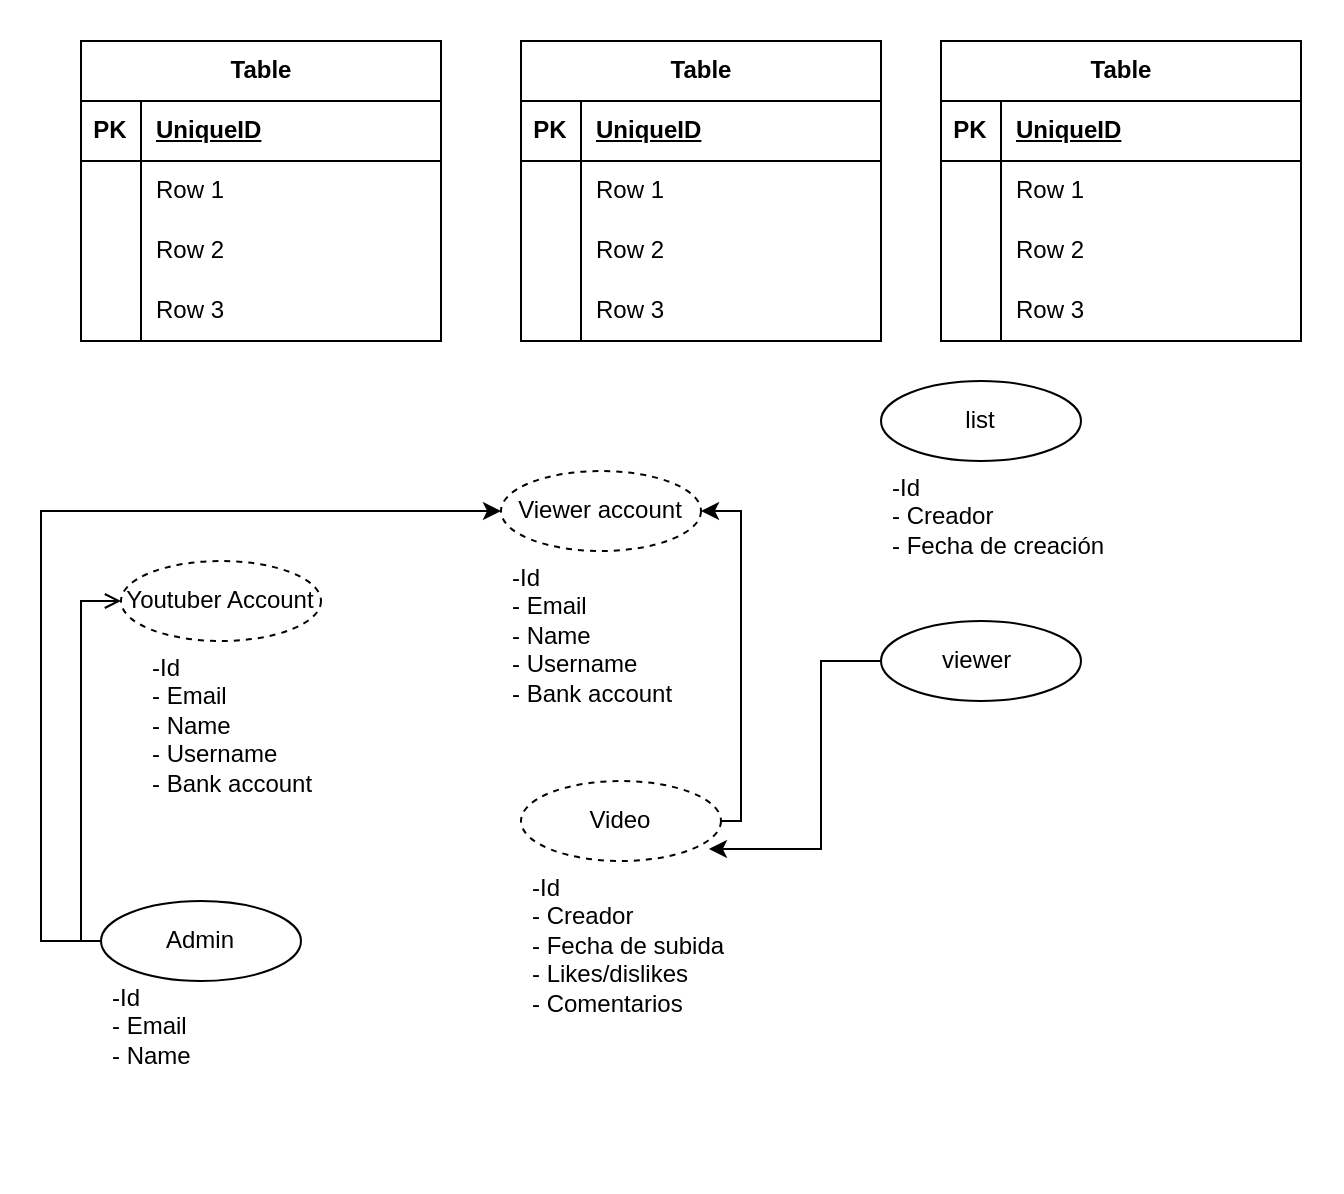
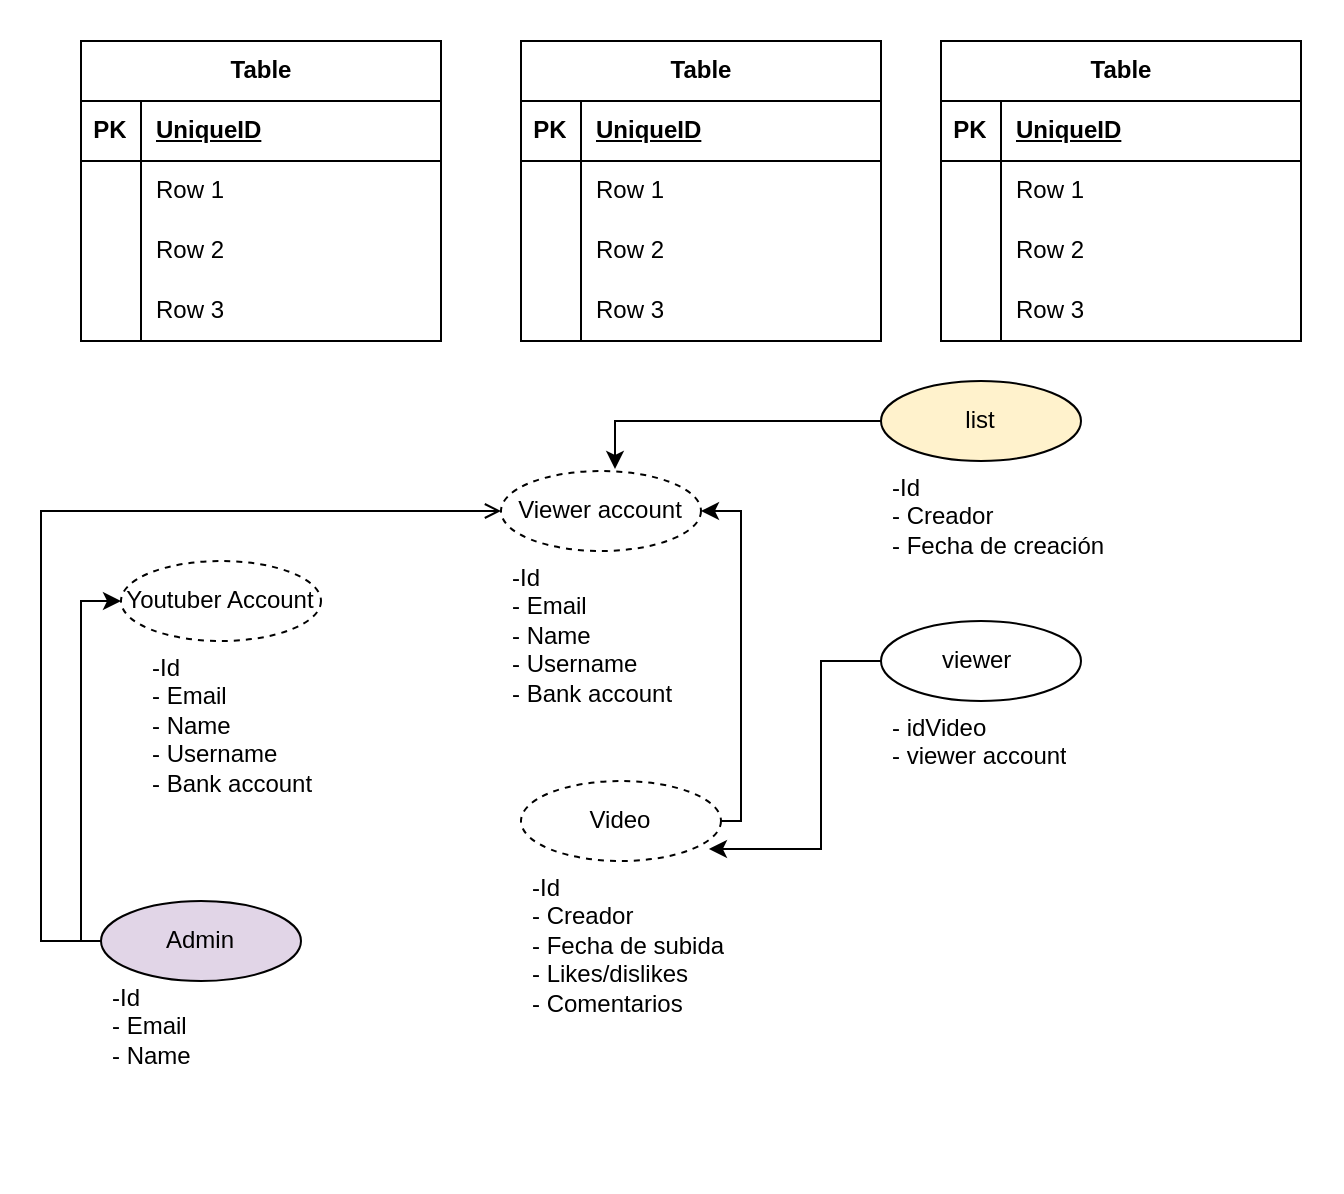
edge "list" -> "Viewer account": added
node "list": fillcolor #ffffff -> #fff2cc
edge "Admin" -> "Viewer account": arrowhead classic -> open
edge "Admin" -> "Youtuber Account": arrowhead open -> classic
node "- idVideo - viewer account": added
node "Admin": fillcolor #ffffff -> #e1d5e7
